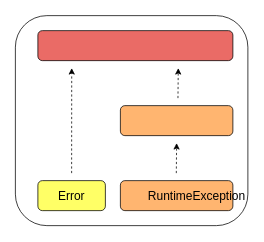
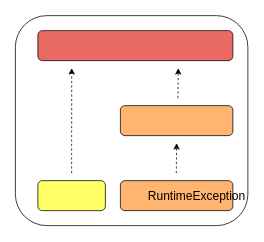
node "Error": removed
